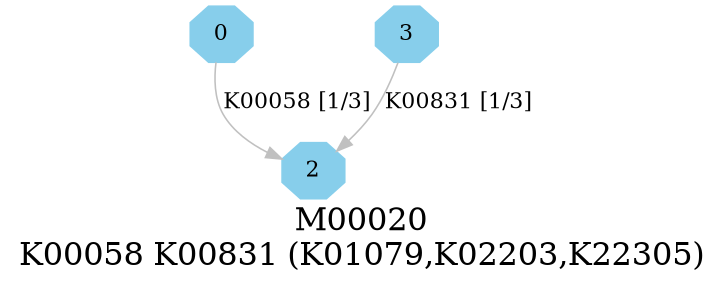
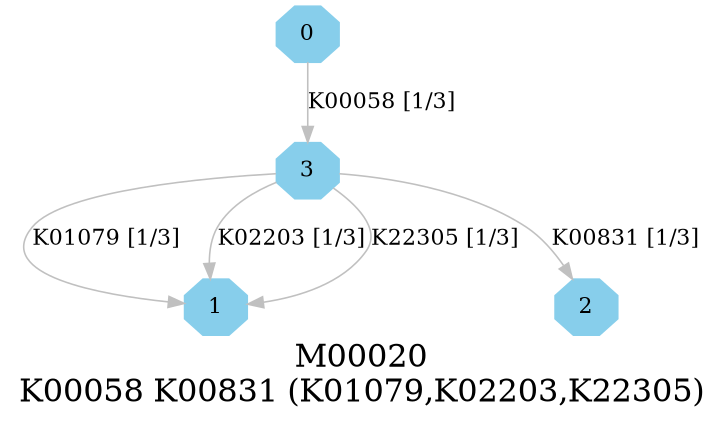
edge "0" -> "2": now "0" -> "3"
node "1": added
